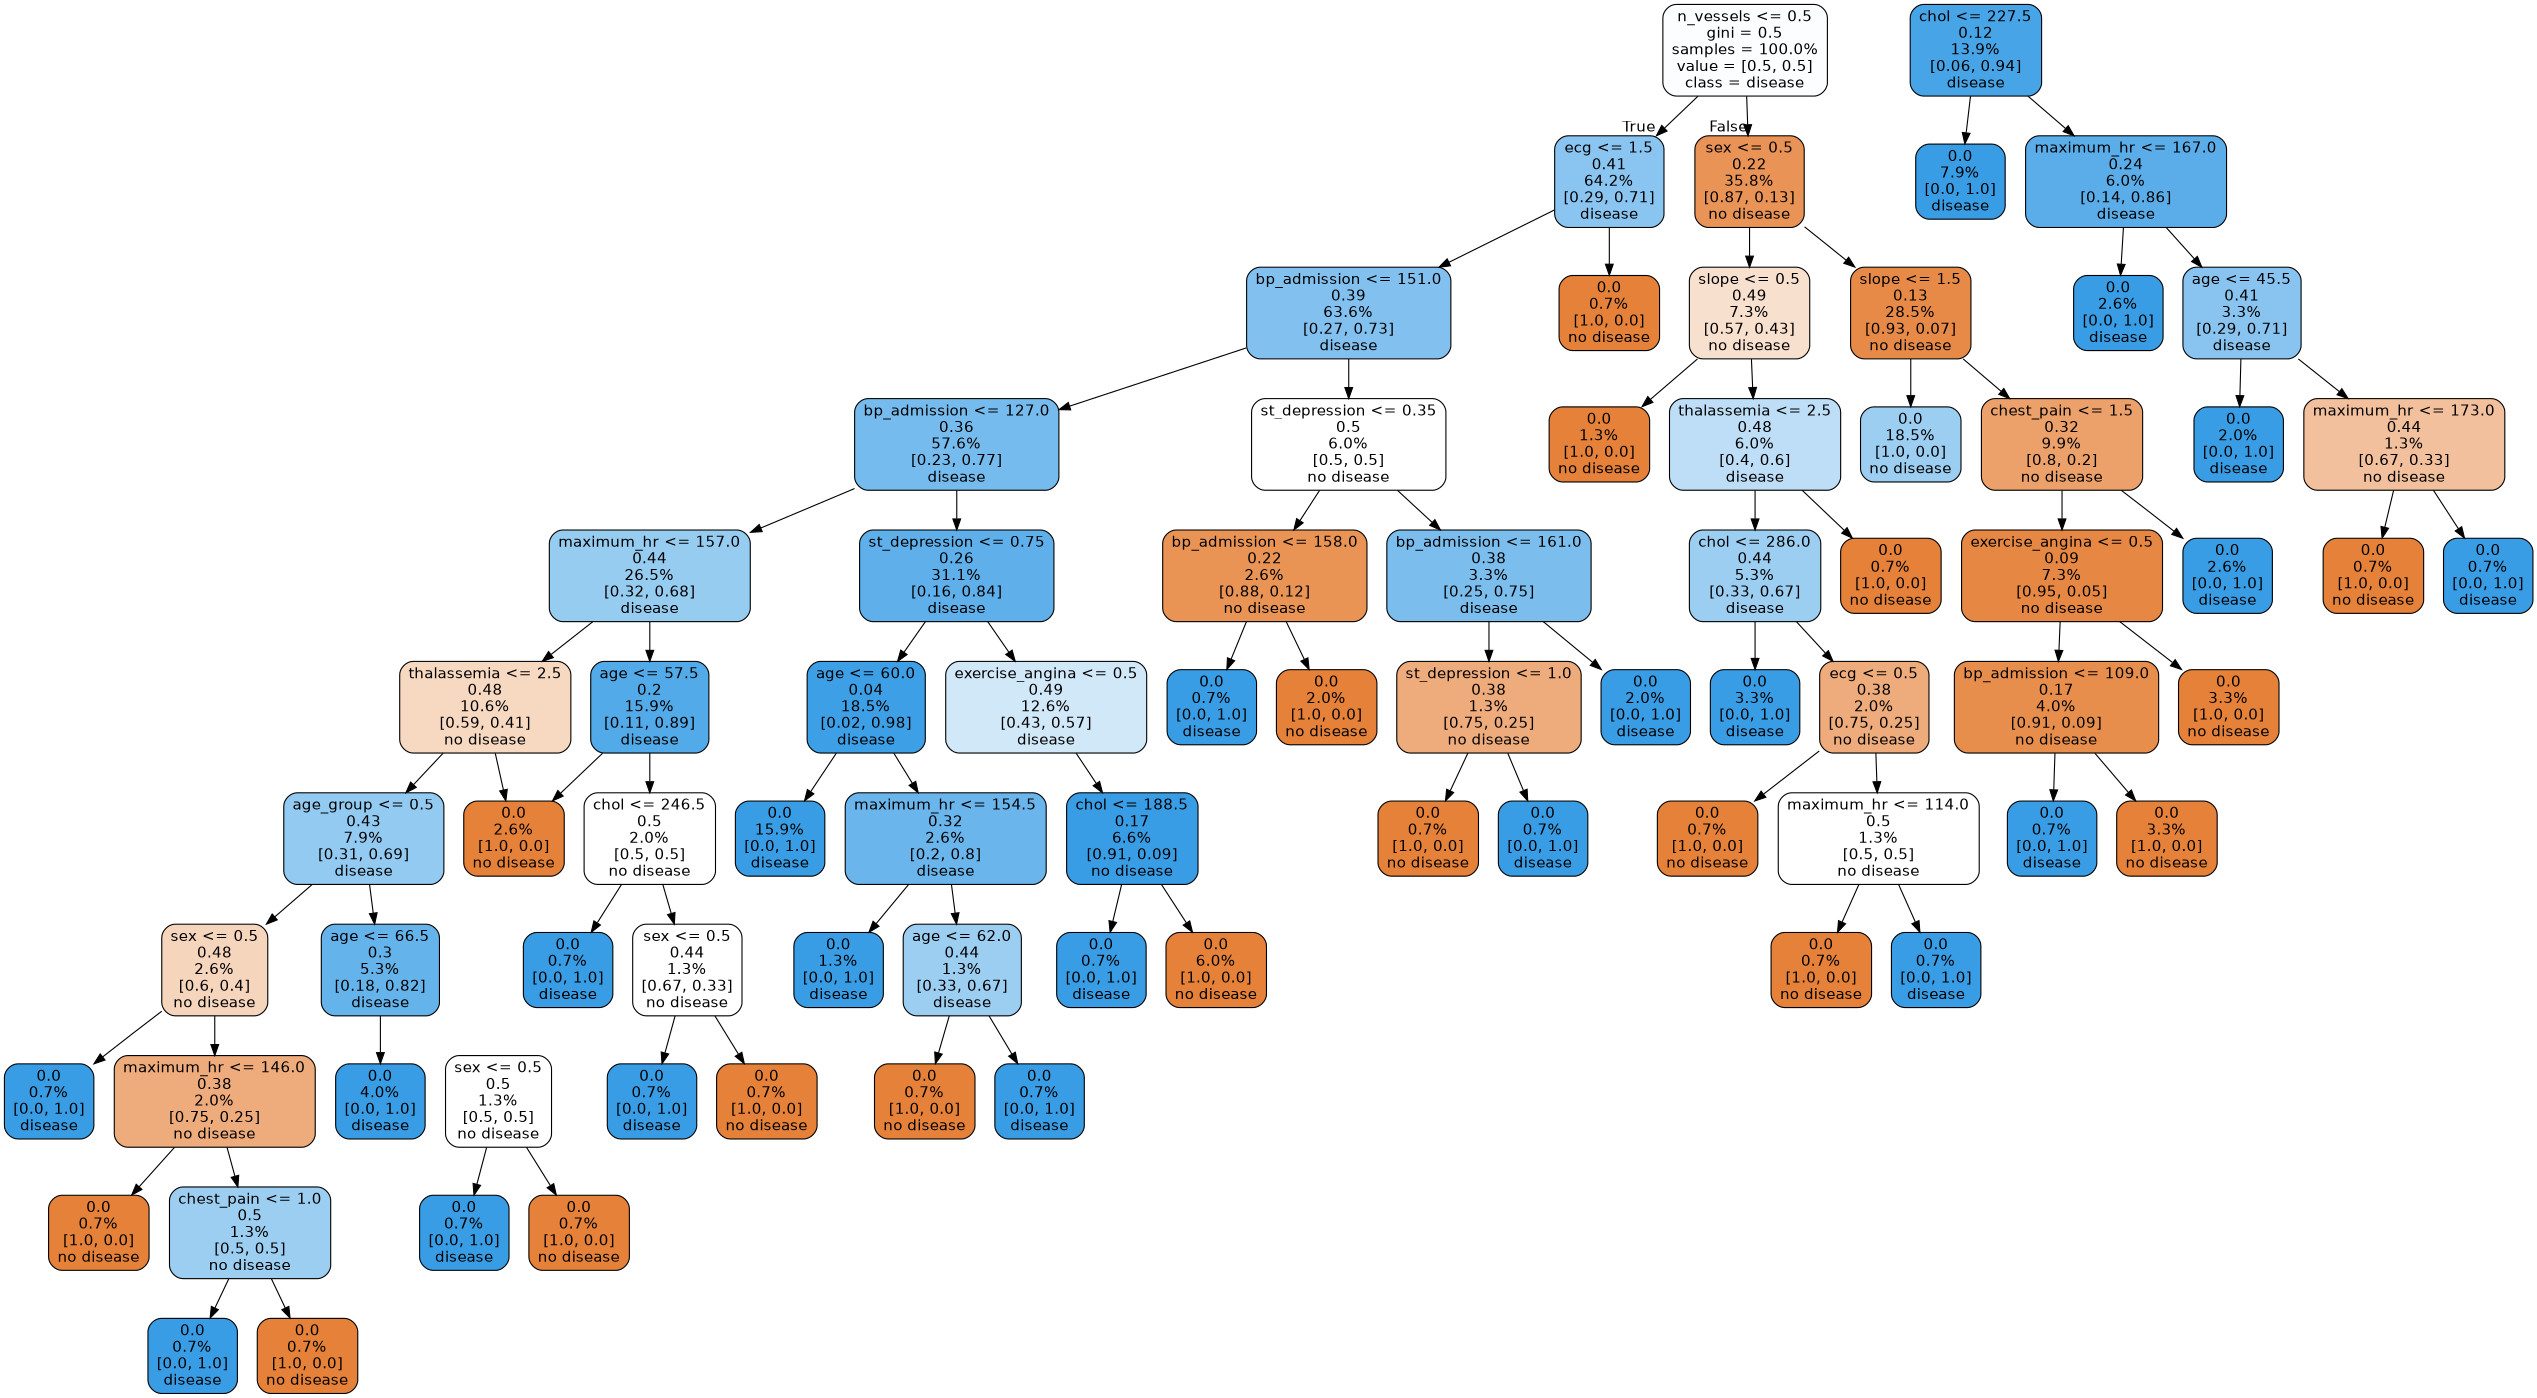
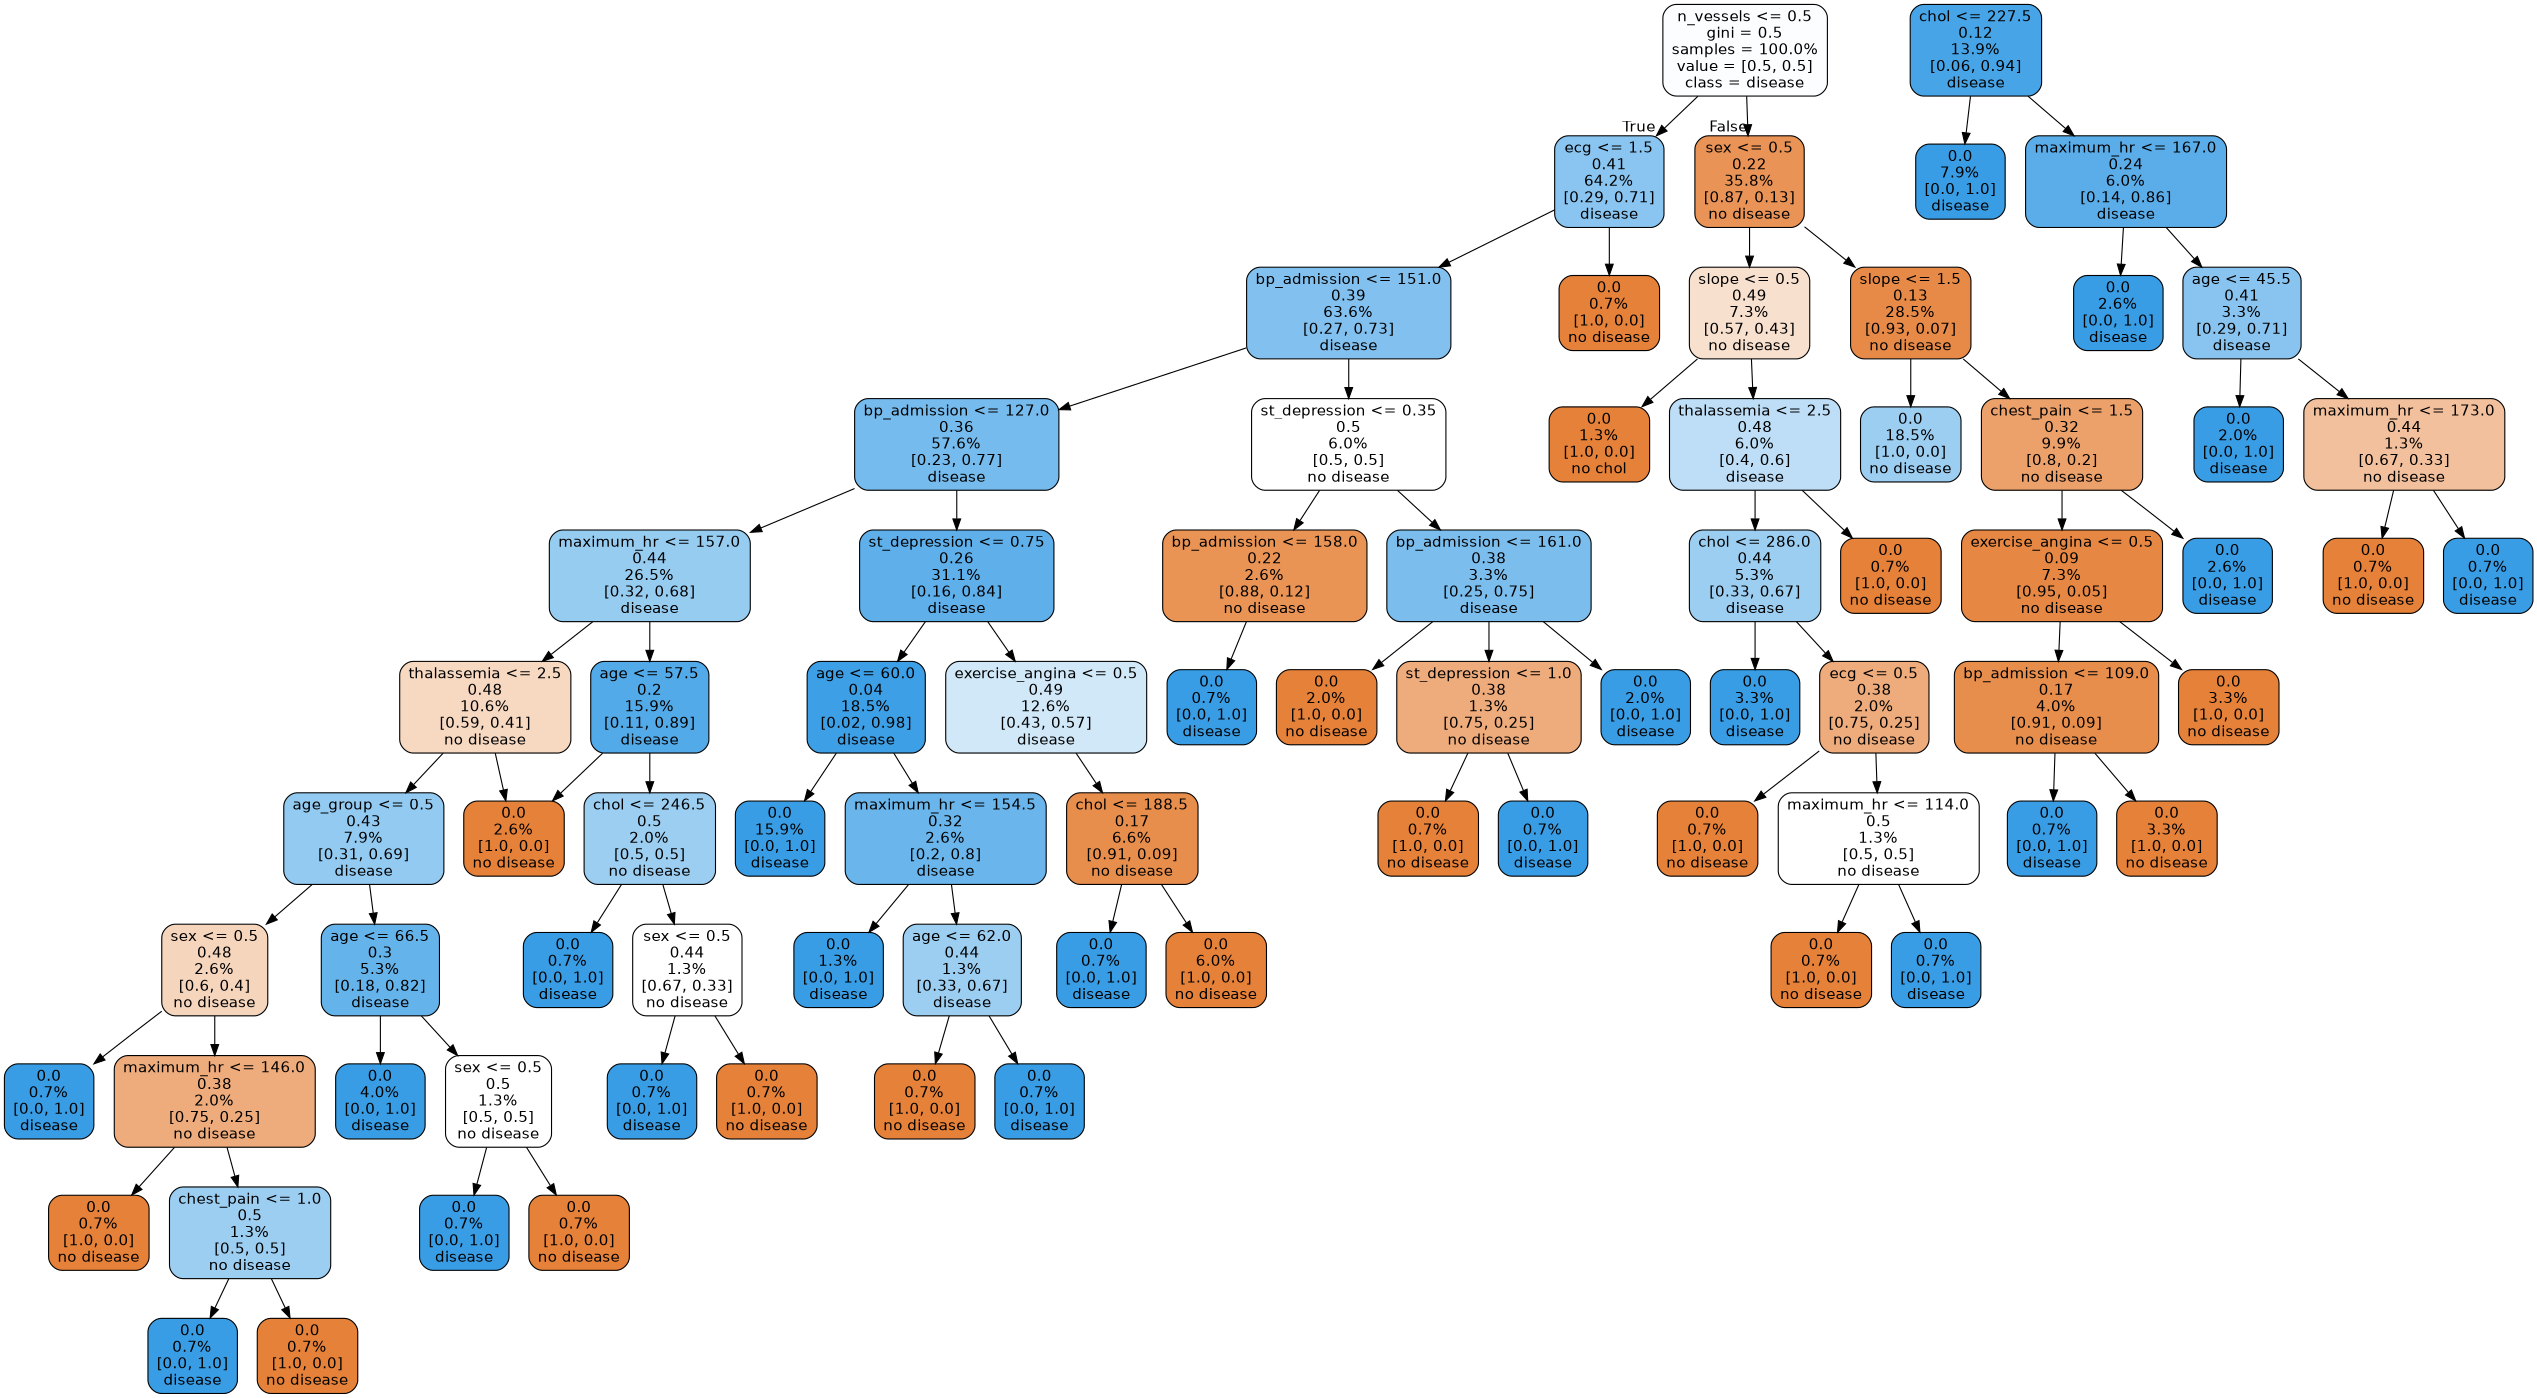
node "0.0 1.3% [1.0, 0.0] no disease": label "0.0 1.3% [1.0, 0.0] no disease" -> "0.0 1.3% [1.0, 0.0] no chol"
edge "bp_admission <= 158.0 0.22 2.6% [0.88, 0.12] no disease" -> "0.0 2.0% [1.0, 0.0] no disease": now "bp_admission <= 161.0 0.38 3.3% [0.25, 0.75] disease" -> "0.0 2.0% [1.0, 0.0] no disease"
node "chol <= 246.5 0.5 2.0% [0.5, 0.5] no disease": fillcolor #ffffff -> #9ccef2
node "chol <= 188.5 0.17 6.6% [0.91, 0.09] no disease": fillcolor #399de5 -> #e88e4d
edge "age <= 66.5 0.3 5.3% [0.18, 0.82] disease" -> "sex <= 0.5 0.5 1.3% [0.5, 0.5] no disease": added
